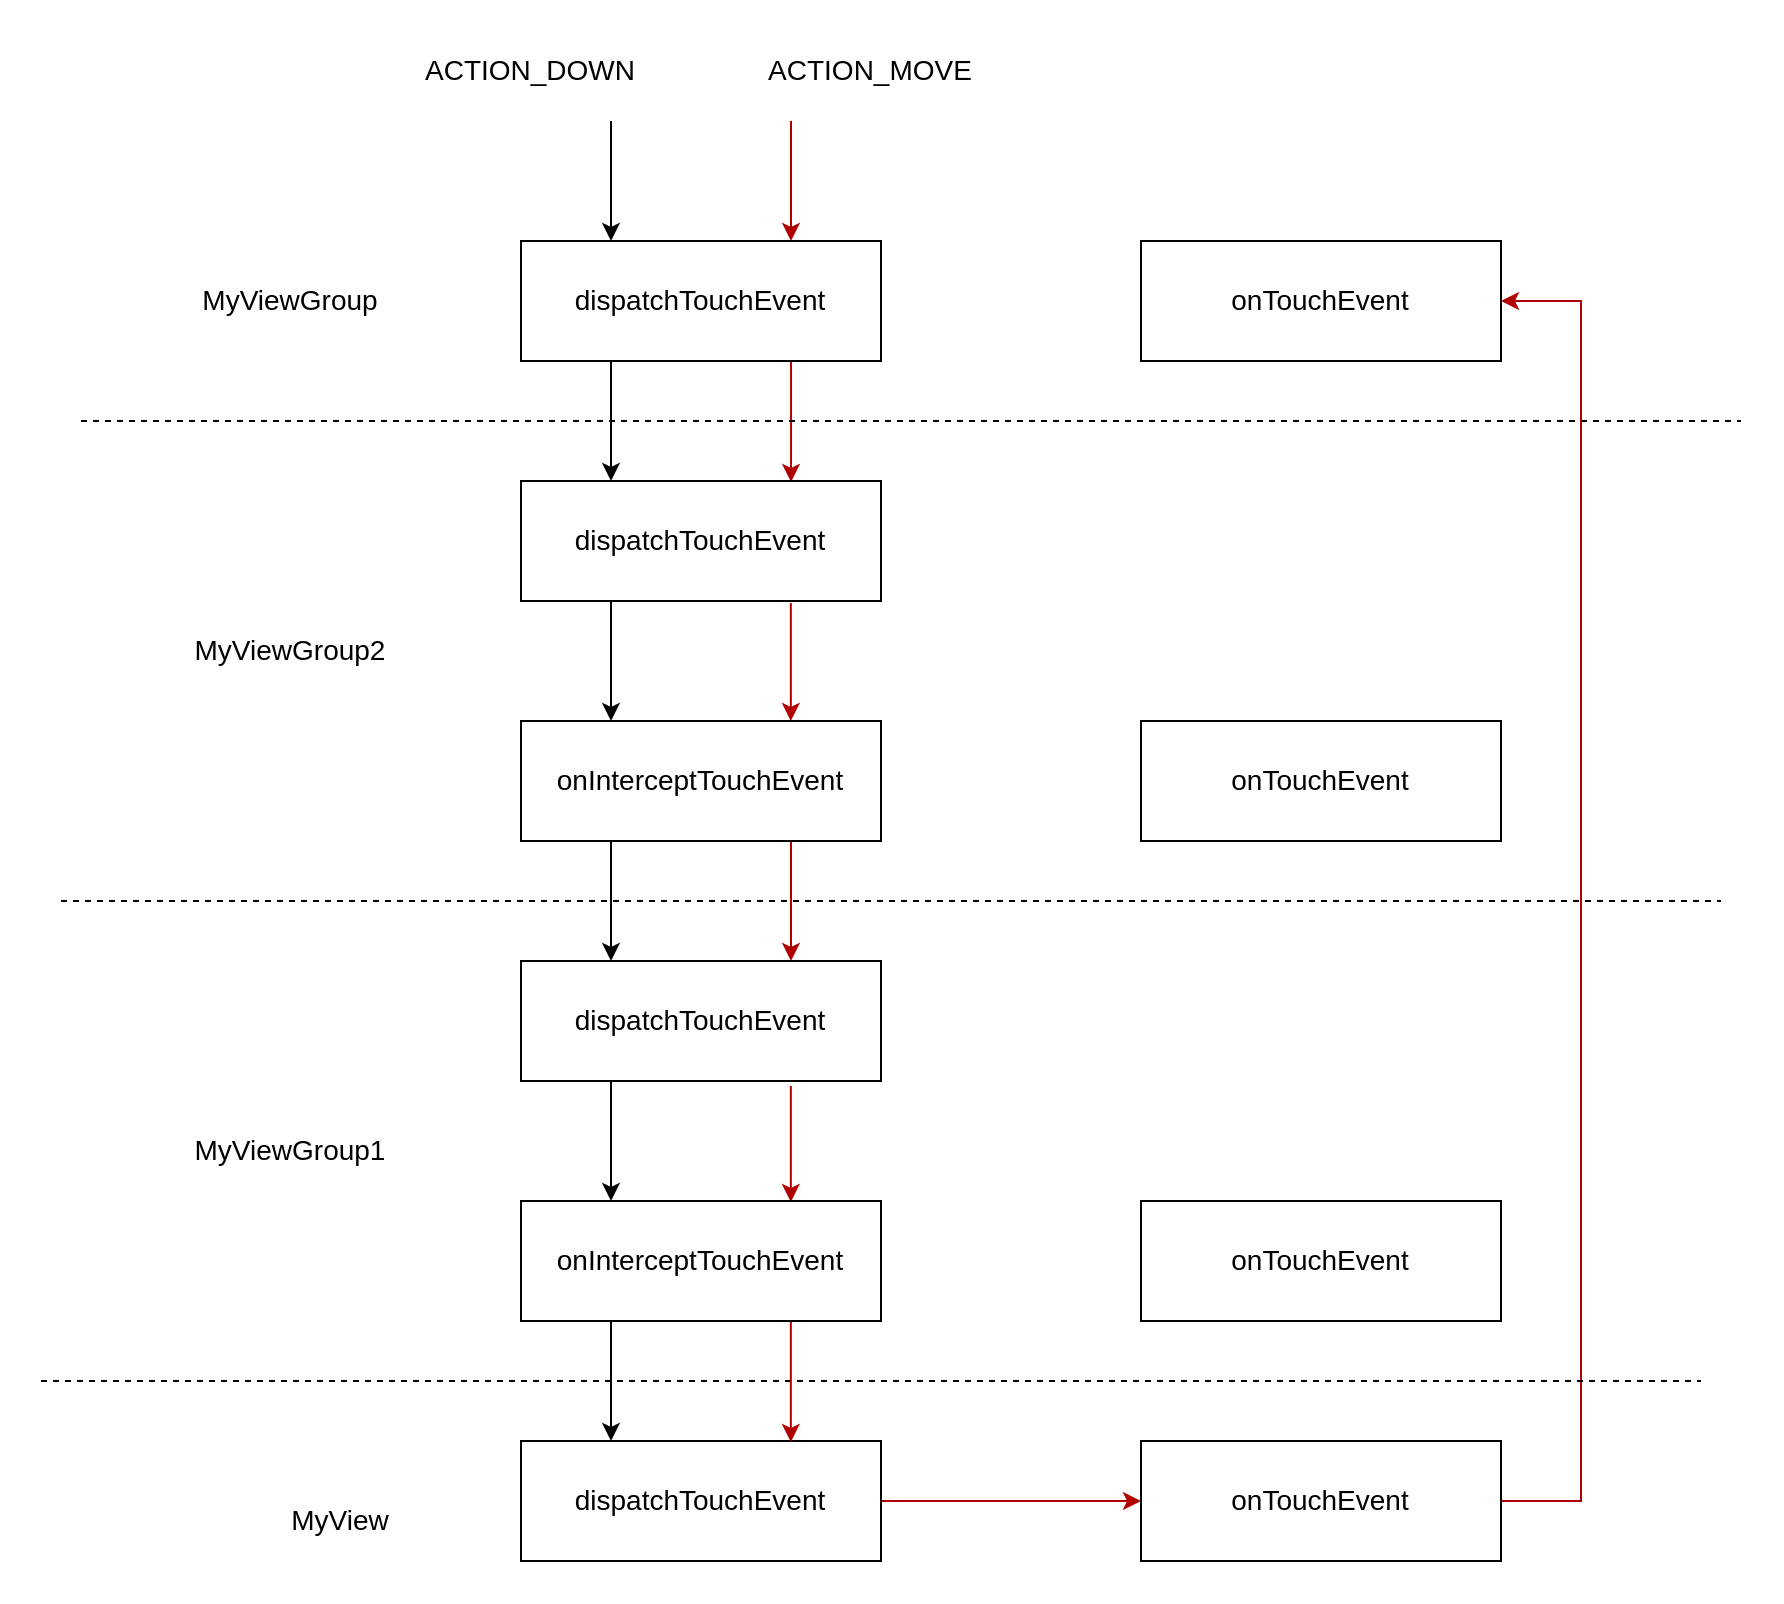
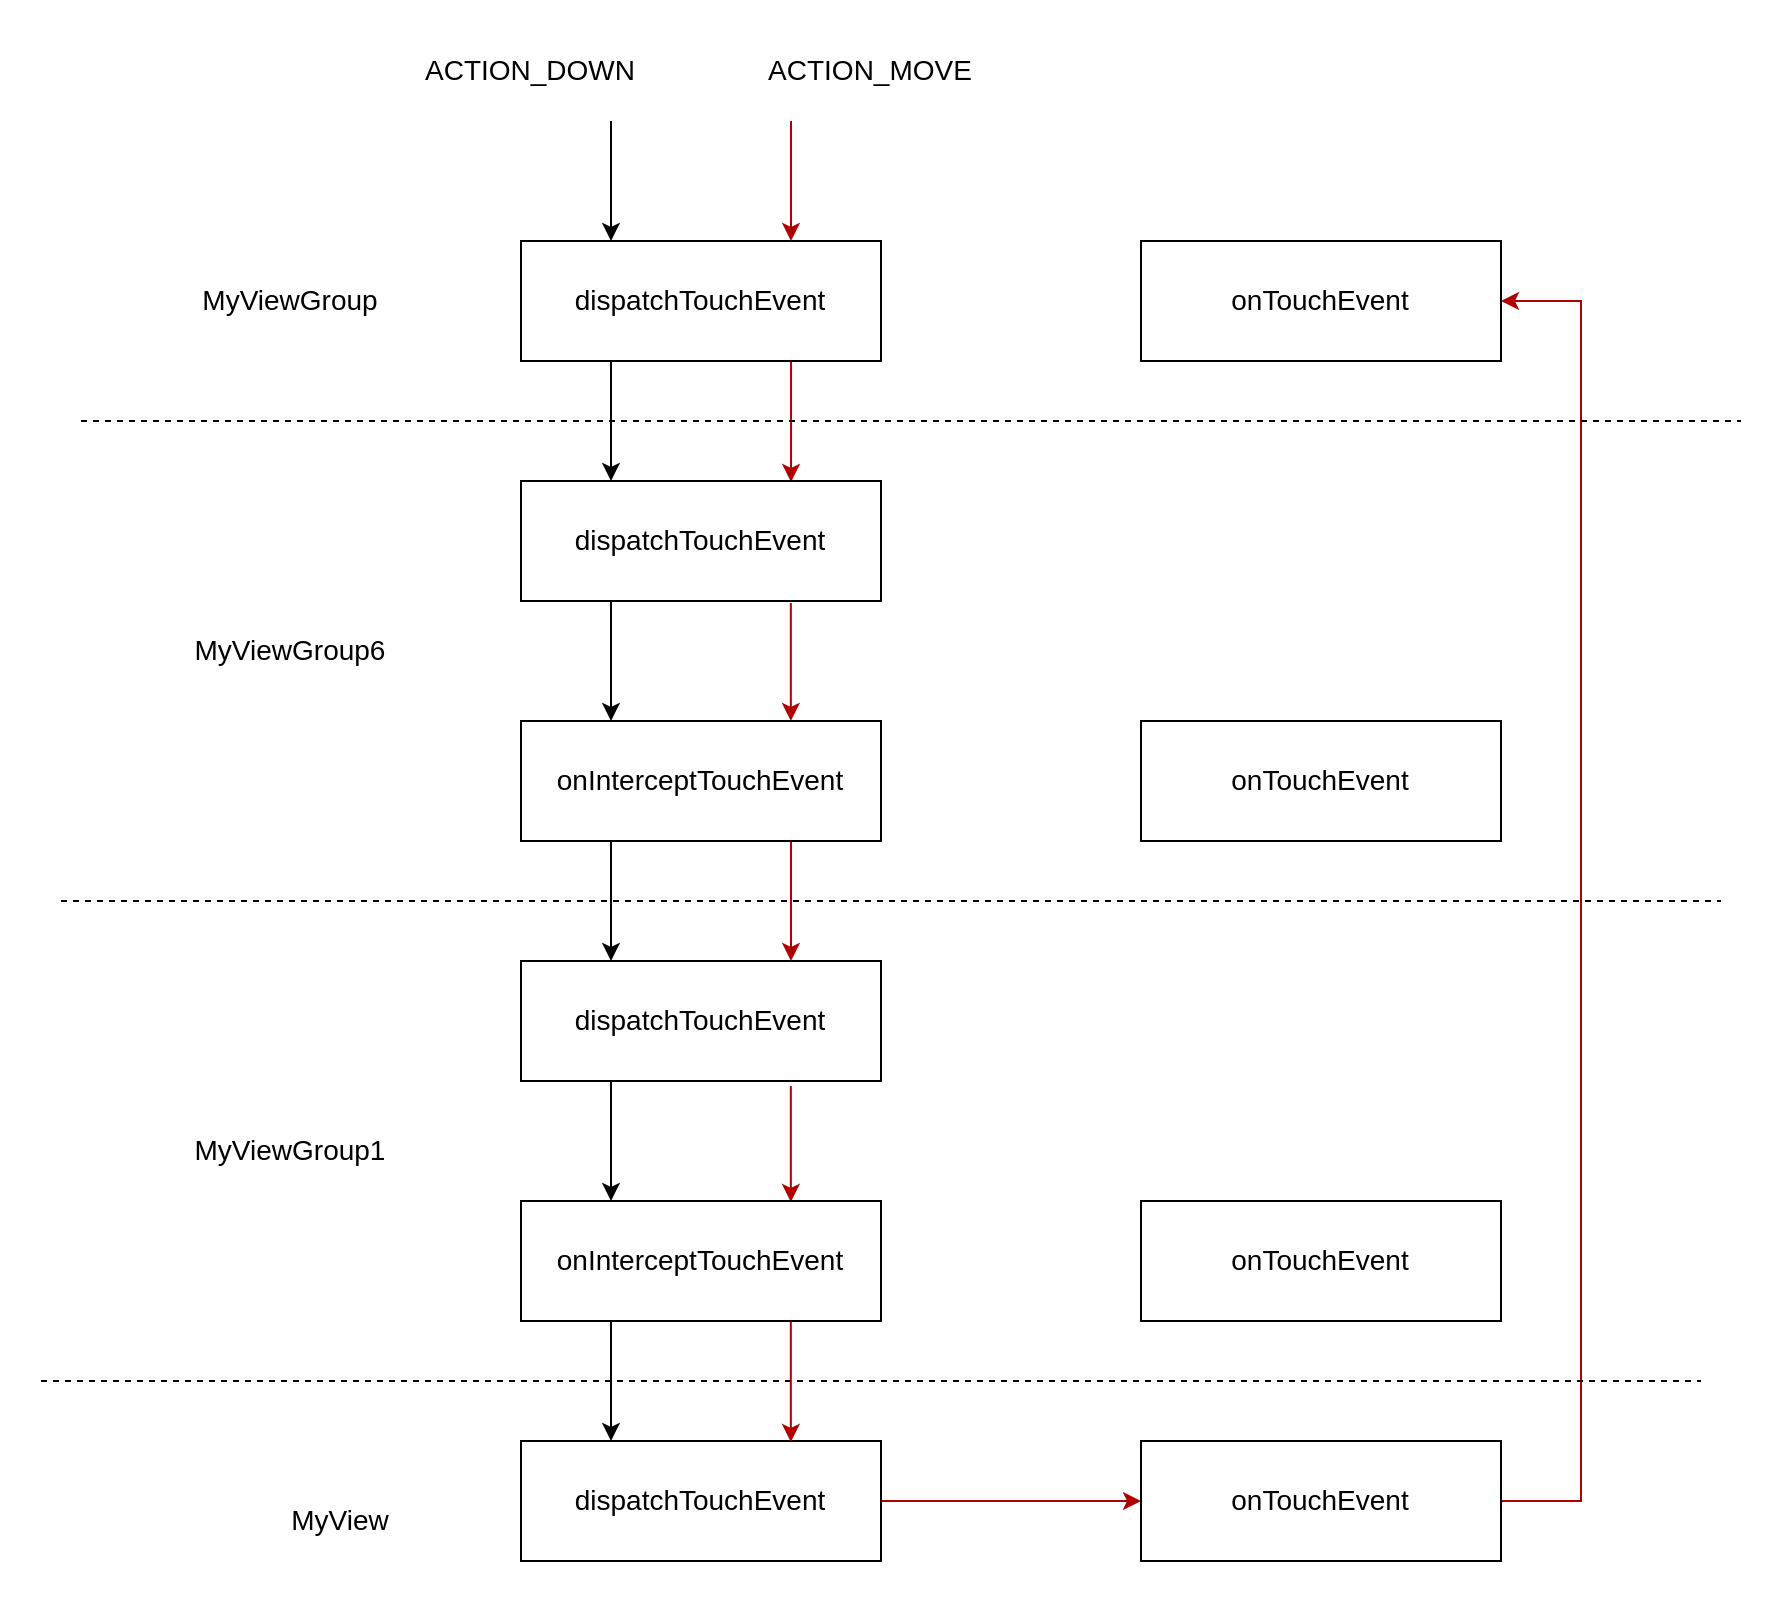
node "MyViewGroup2": label "MyViewGroup2" -> "MyViewGroup6"
